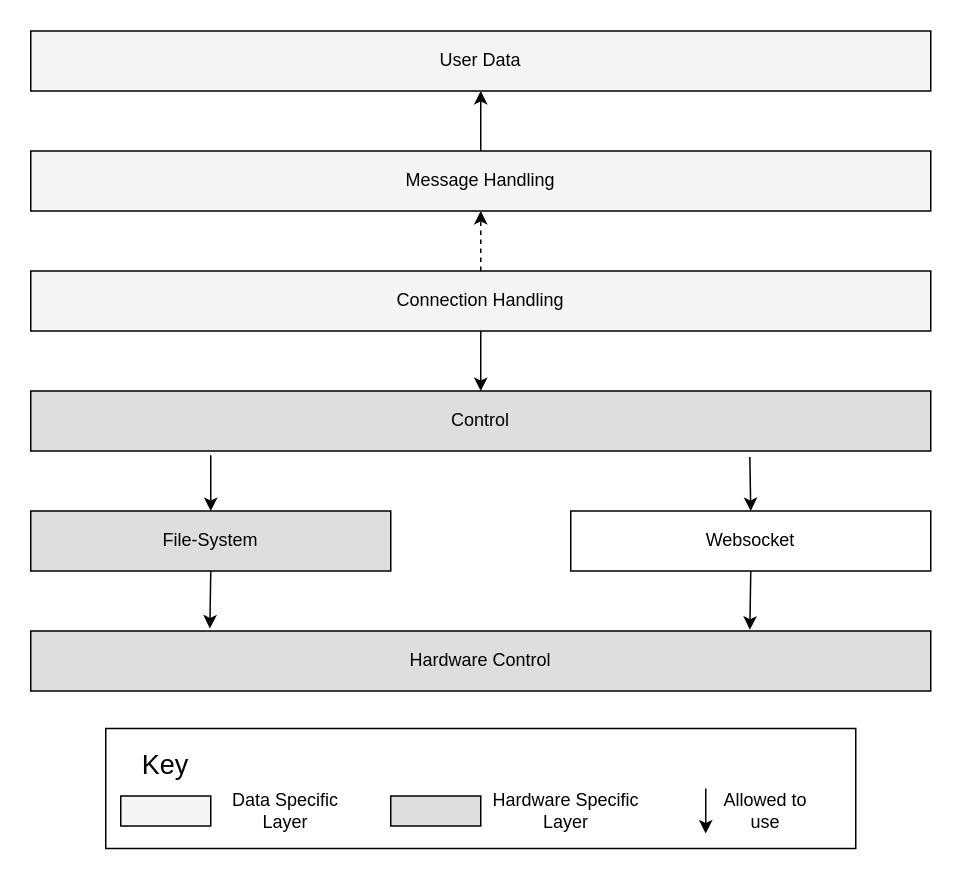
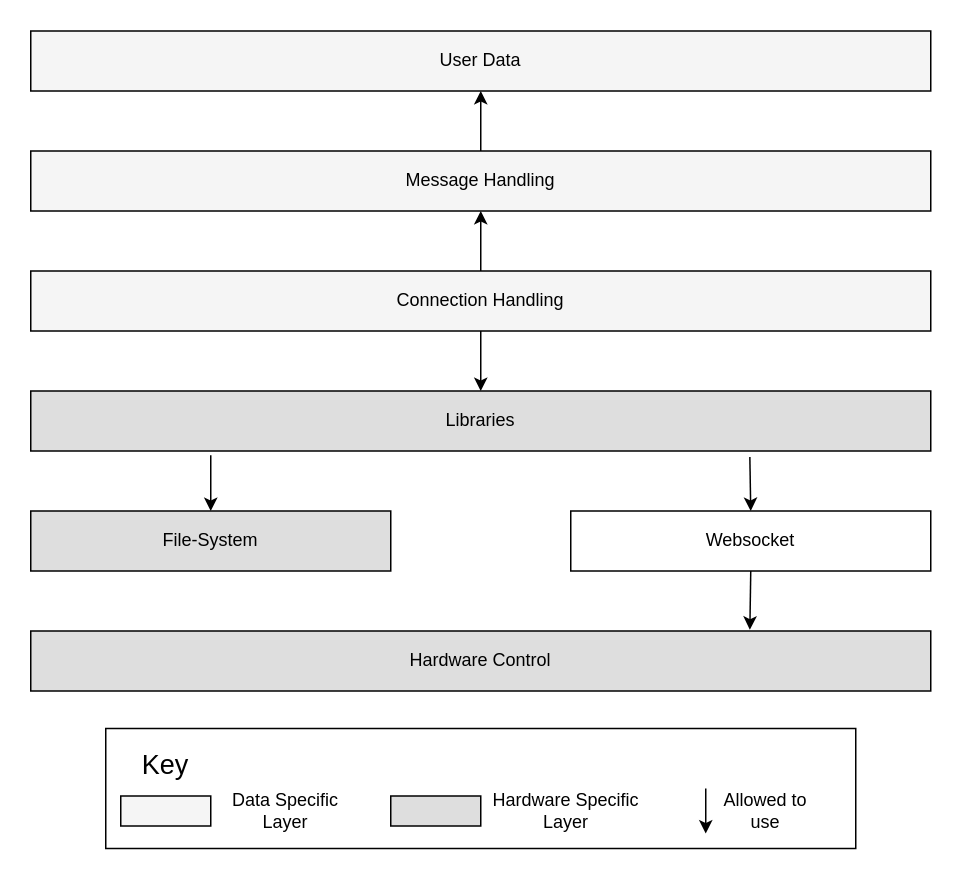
edge "Connection Handling" -> "Message Handling": style dashed -> solid
node "Control": label "Control" -> "Libraries"
edge "File-System" -> "Hardware Control": removed
